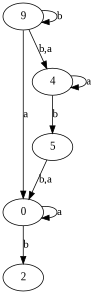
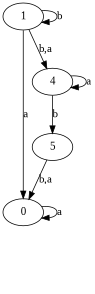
node "9": label "9" -> "1"
node "2": removed
